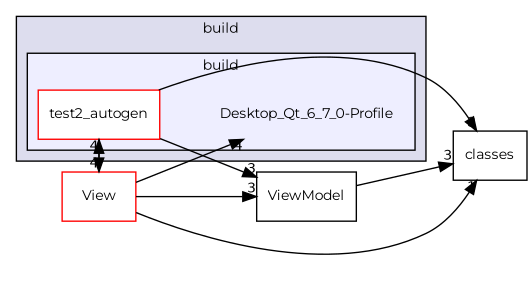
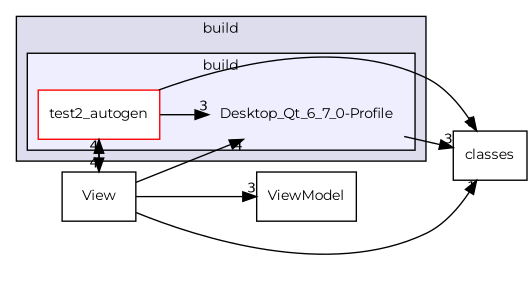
edge "test2_autogen" -> "ViewModel": now "test2_autogen" -> "Desktop_Qt_6_7_0-Profile"
edge "ViewModel" -> "classes": now "Desktop_Qt_6_7_0-Profile" -> "classes"
node "View": color red -> black
